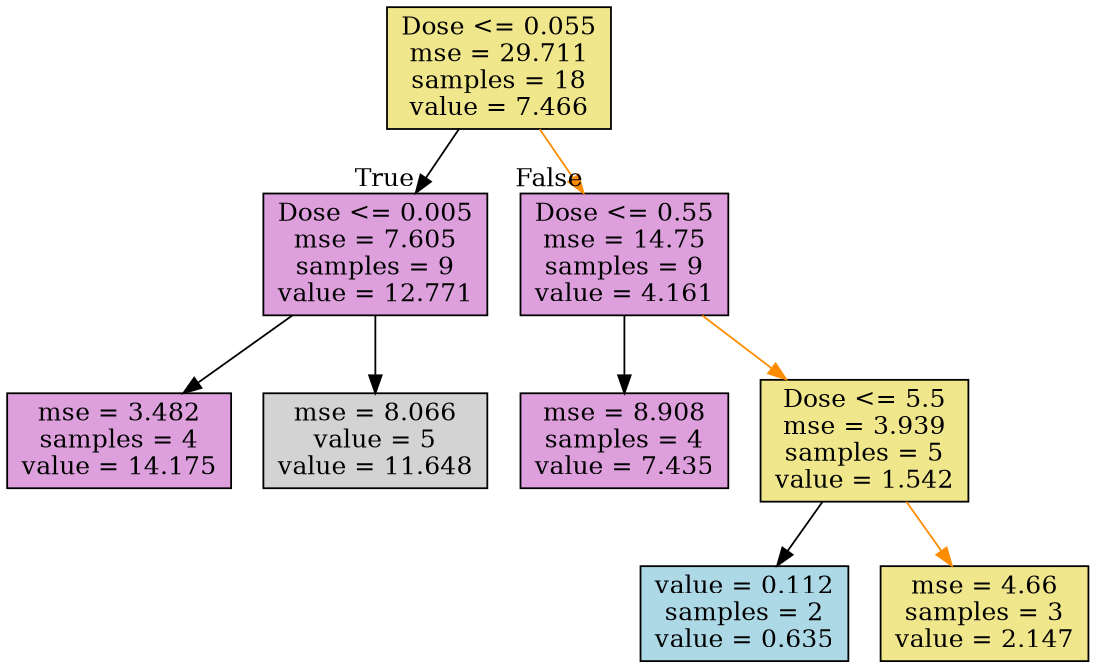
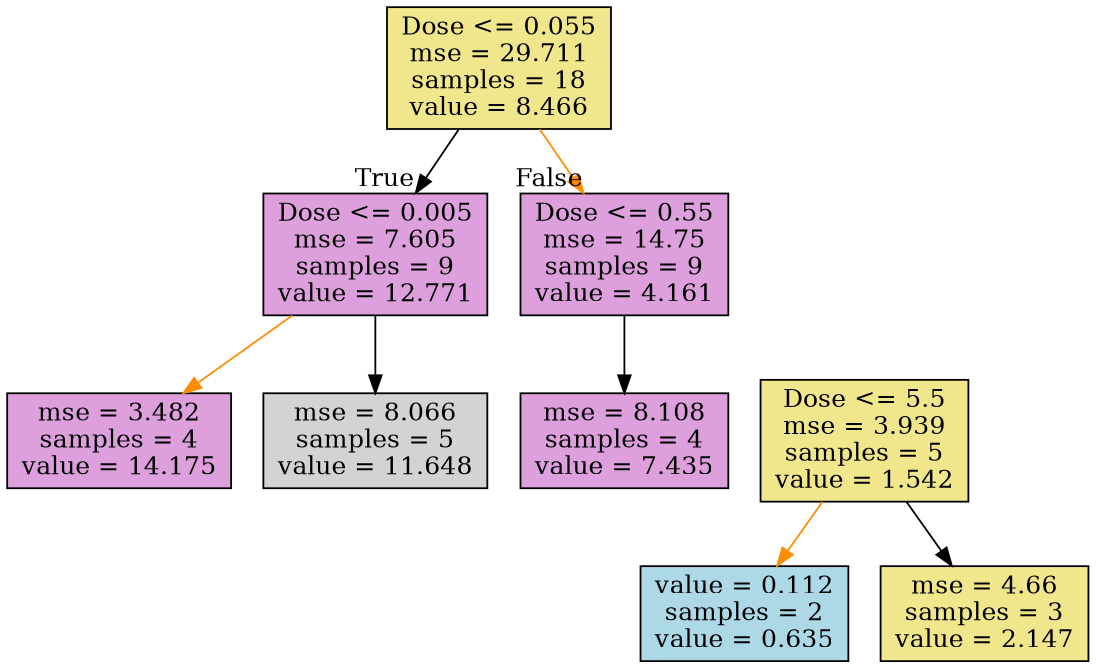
node "Dose <= 0.055 mse = 29.711 samples = 18 value = 7.466": label "Dose <= 0.055 mse = 29.711 samples = 18 value = 7.466" -> "Dose <= 0.055 mse = 29.711 samples = 18 value = 8.466"
edge "Dose <= 0.55 mse = 14.75 samples = 9 value = 4.161" -> "Dose <= 5.5 mse = 3.939 samples = 5 value = 1.542": removed
edge "Dose <= 0.005 mse = 7.605 samples = 9 value = 12.771" -> "mse = 3.482 samples = 4 value = 14.175": color black -> darkorange
node "mse = 8.066 value = 5 value = 11.648": label "mse = 8.066 value = 5 value = 11.648" -> "mse = 8.066 samples = 5 value = 11.648"
node "mse = 8.908 samples = 4 value = 7.435": label "mse = 8.908 samples = 4 value = 7.435" -> "mse = 8.108 samples = 4 value = 7.435"
edge "Dose <= 5.5 mse = 3.939 samples = 5 value = 1.542" -> "value = 0.112 samples = 2 value = 0.635": color black -> darkorange
edge "Dose <= 5.5 mse = 3.939 samples = 5 value = 1.542" -> "mse = 4.66 samples = 3 value = 2.147": color darkorange -> black
